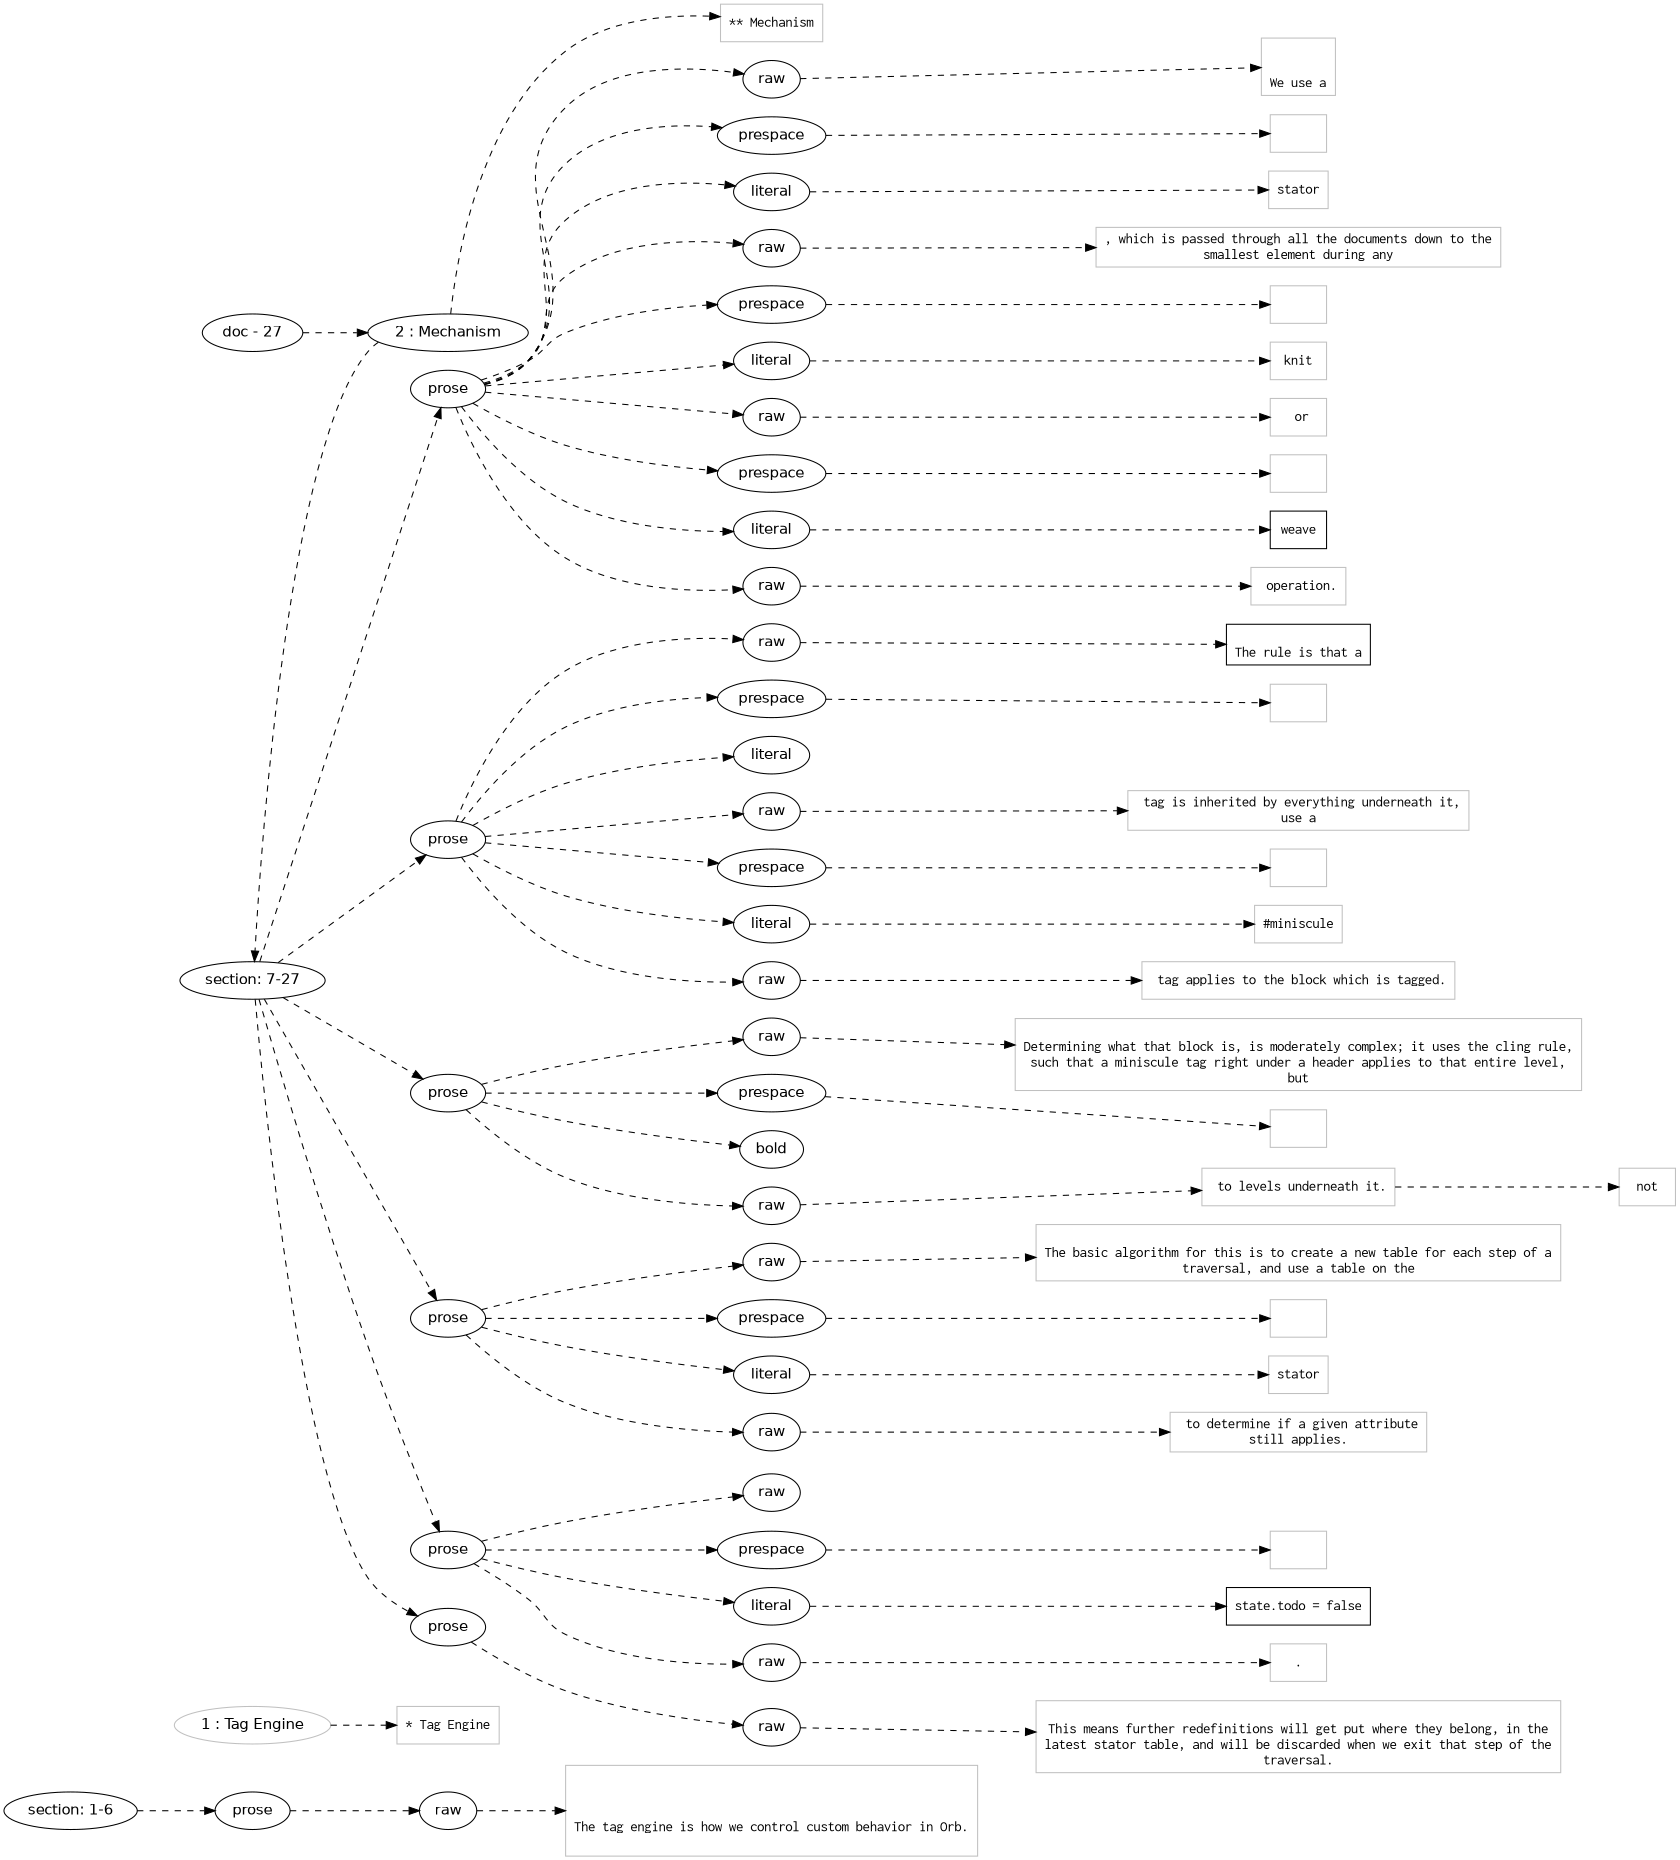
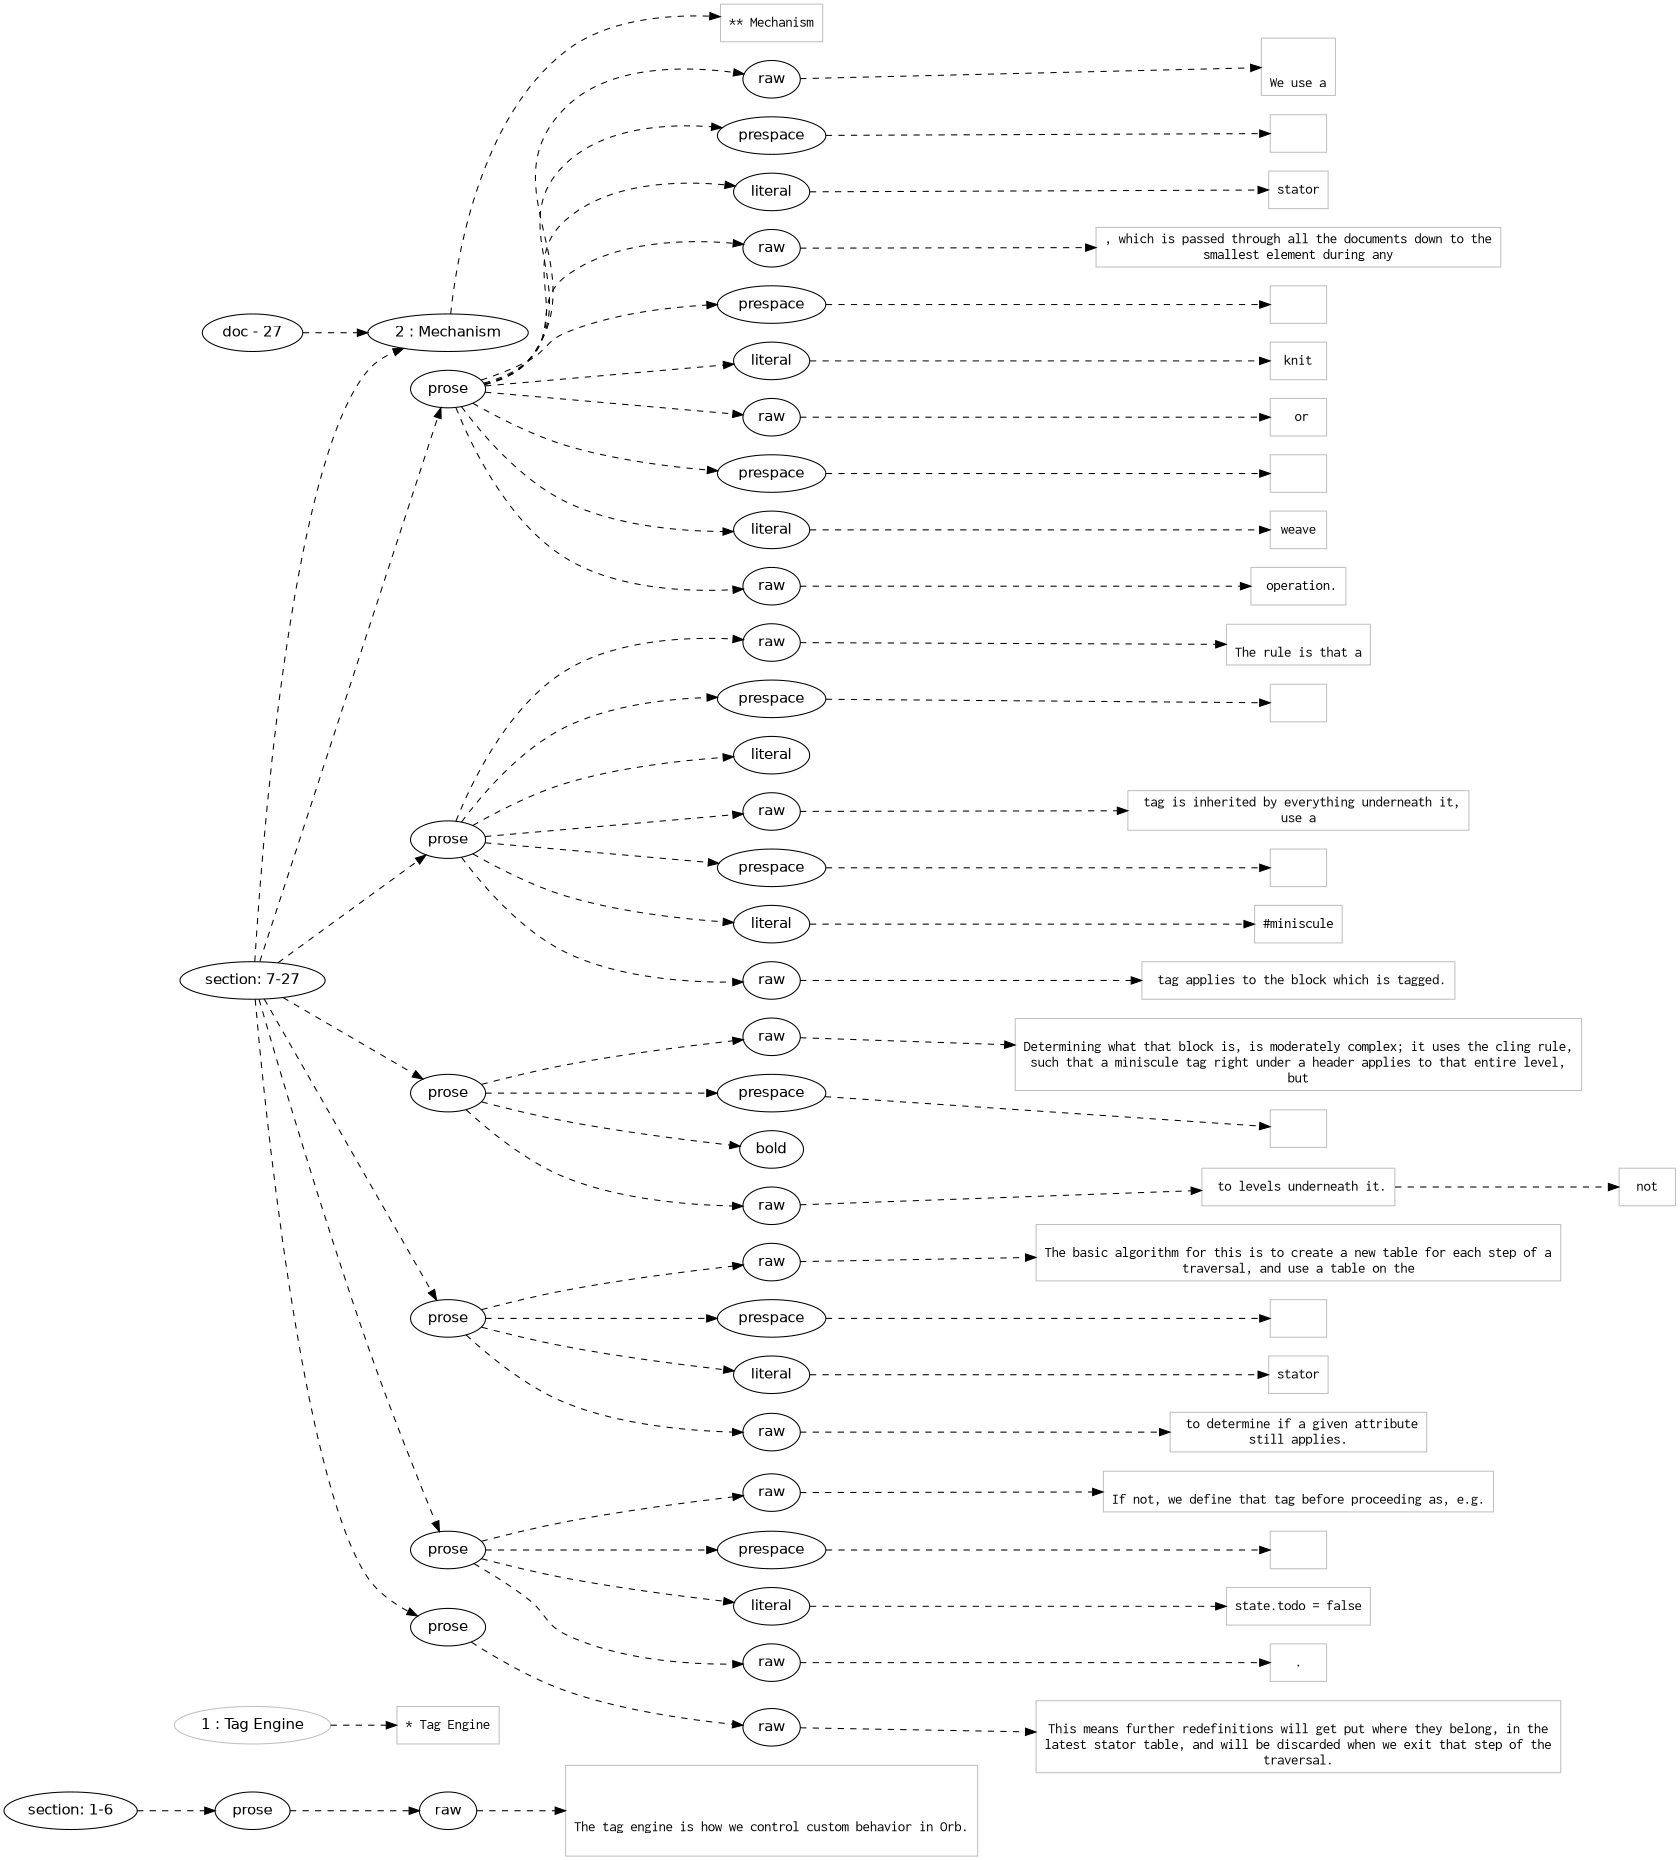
node "weave": color black -> Gray
edge "2 : Mechanism" -> "section: 7-27": reversed
node "The rule is that a": color black -> Gray
node "If not, we define that tag before proceeding as, e.g.": added
node "state.todo = false": color black -> Gray
